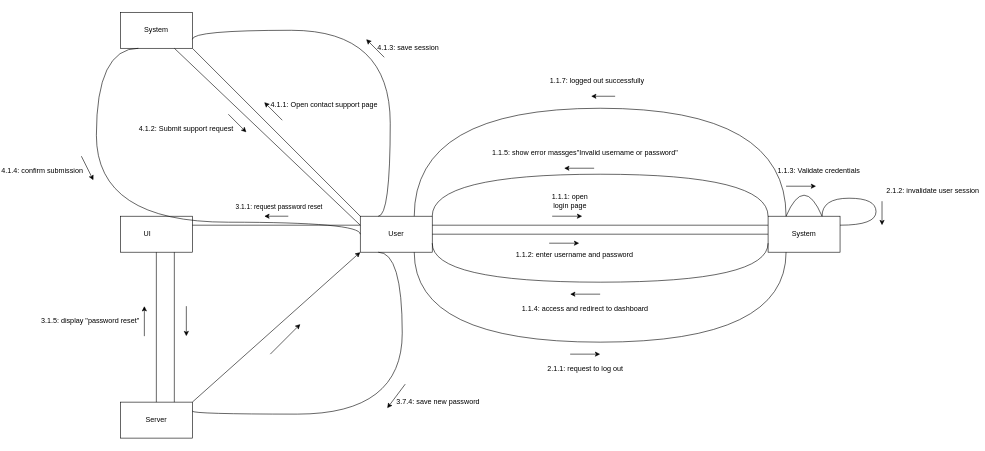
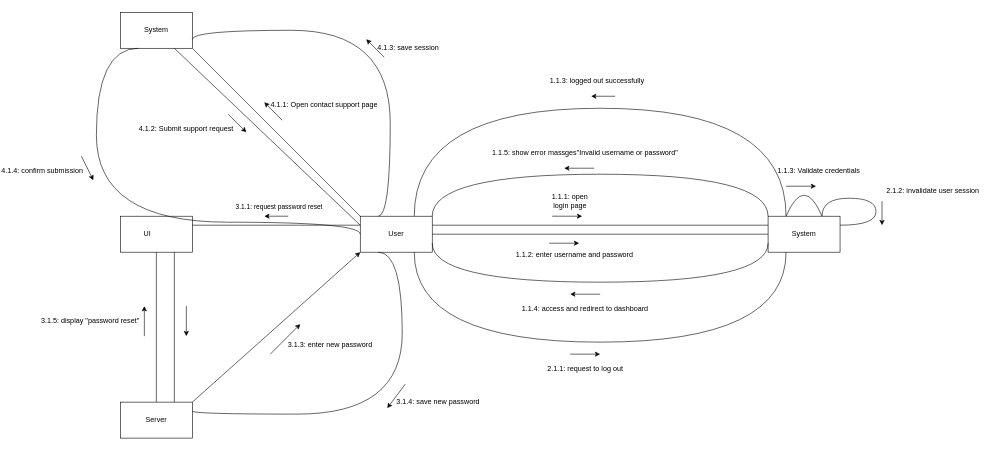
node "1.1.7: logged out successfully": label "1.1.7: logged out successfully" -> "1.1.3: logged out successfully"
node "3.1.3: enter new password": added
node "3.7.4: save new password": label "3.7.4: save new password" -> "3.1.4: save new password"
